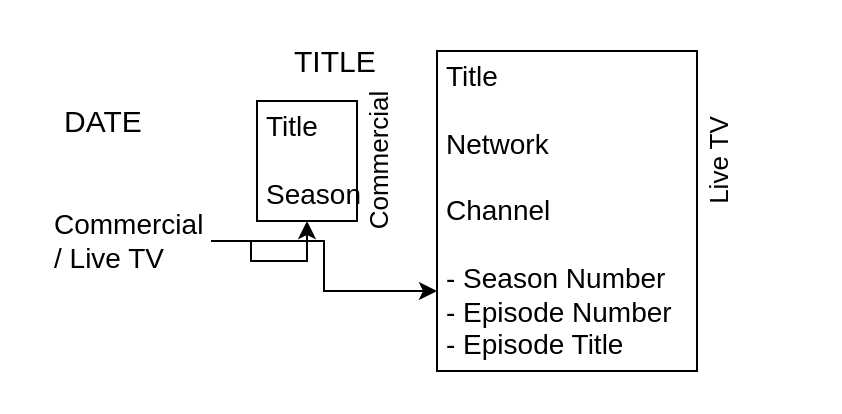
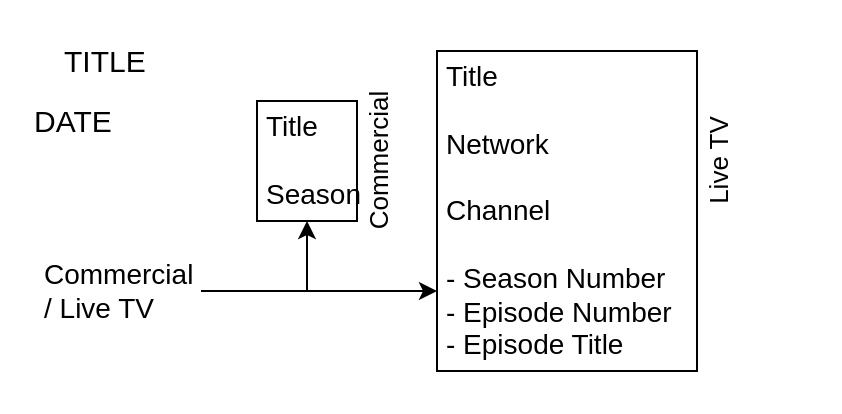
node "TITLE": moved (331, 61) -> (101, 61)
node "DATE": moved (101, 121) -> (71, 121)
node "Commercial / Live TV": moved (131, 241) -> (121, 291)
